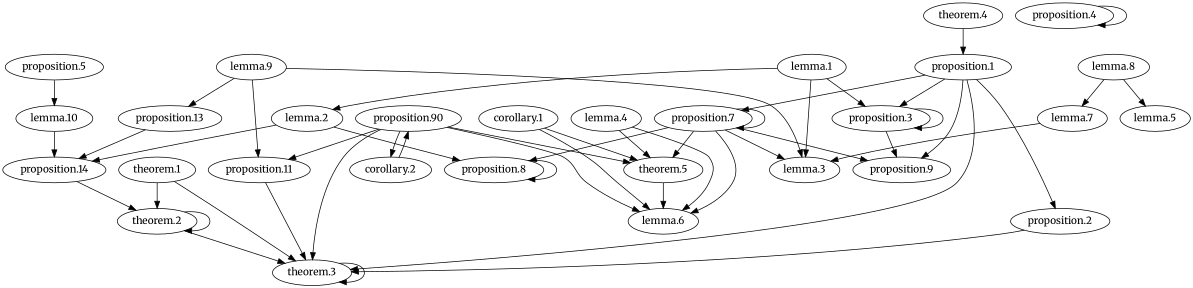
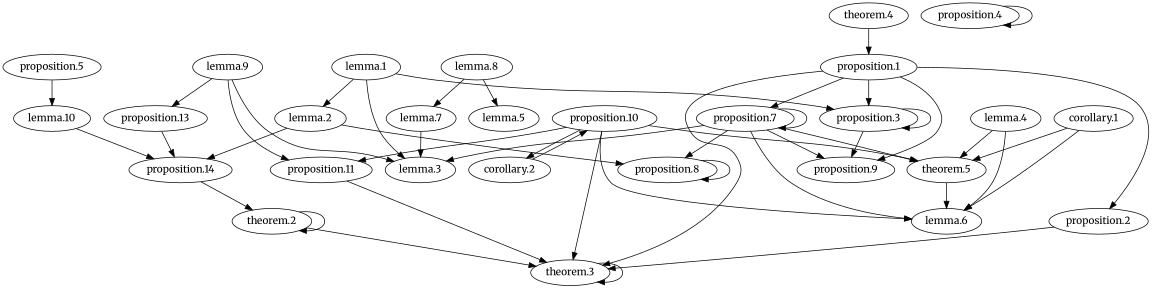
node "proposition.90": label "proposition.90" -> "proposition.10"
node "theorem.1": removed
